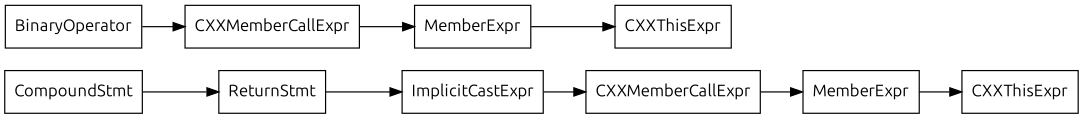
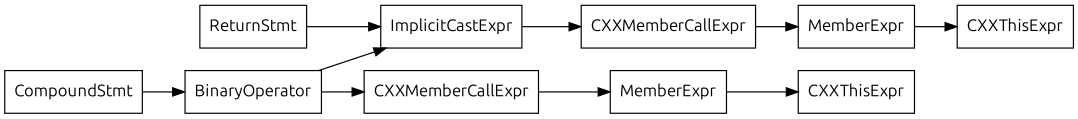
edge "BinaryOperator" -> "ImplicitCastExpr": added
edge "CompoundStmt" -> "ReturnStmt": now "CompoundStmt" -> "BinaryOperator"
